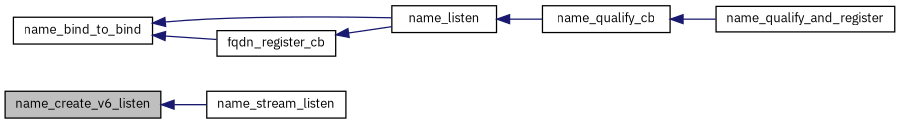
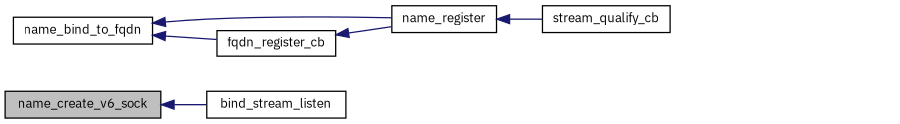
node "name_listen": label "name_listen" -> "name_register"
node "name_qualify_cb": label "name_qualify_cb" -> "stream_qualify_cb"
node "name_qualify_and_register": removed
node "name_bind_to_bind": label "name_bind_to_bind" -> "name_bind_to_fqdn"
node "name_create_v6_listen": label "name_create_v6_listen" -> "name_create_v6_sock"
node "name_stream_listen": label "name_stream_listen" -> "bind_stream_listen"
